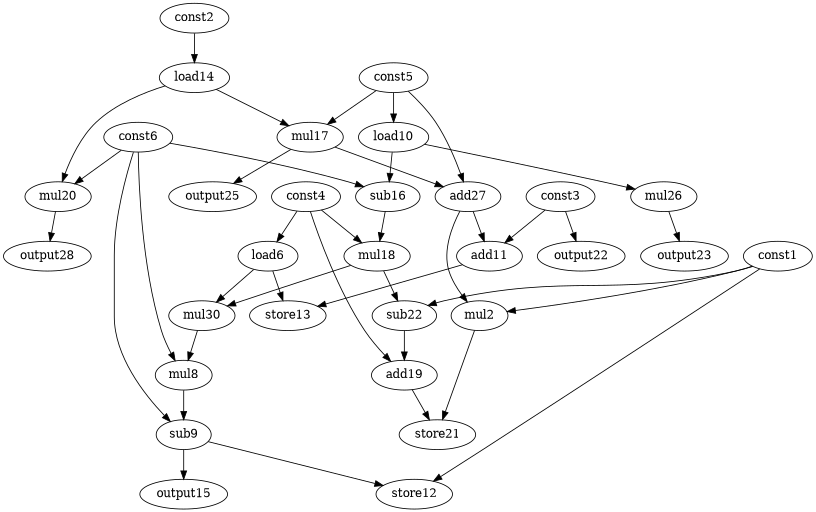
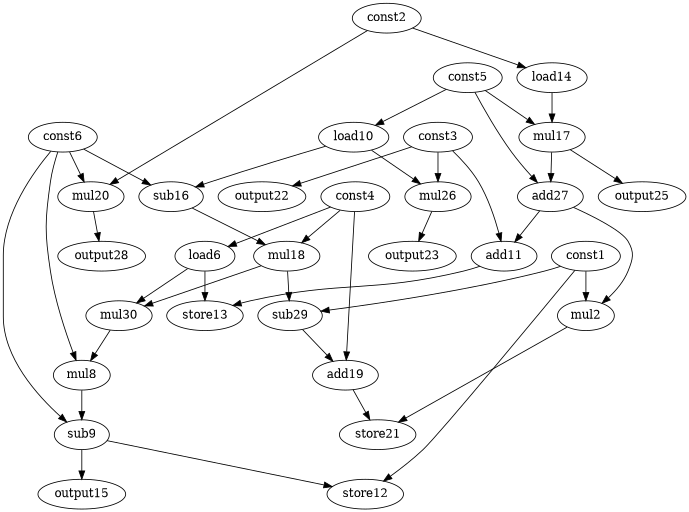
edge "load14" -> "mul20": now "const2" -> "mul20"
edge "const3" -> "mul26": added
node "sub22": label "sub22" -> "sub29"
